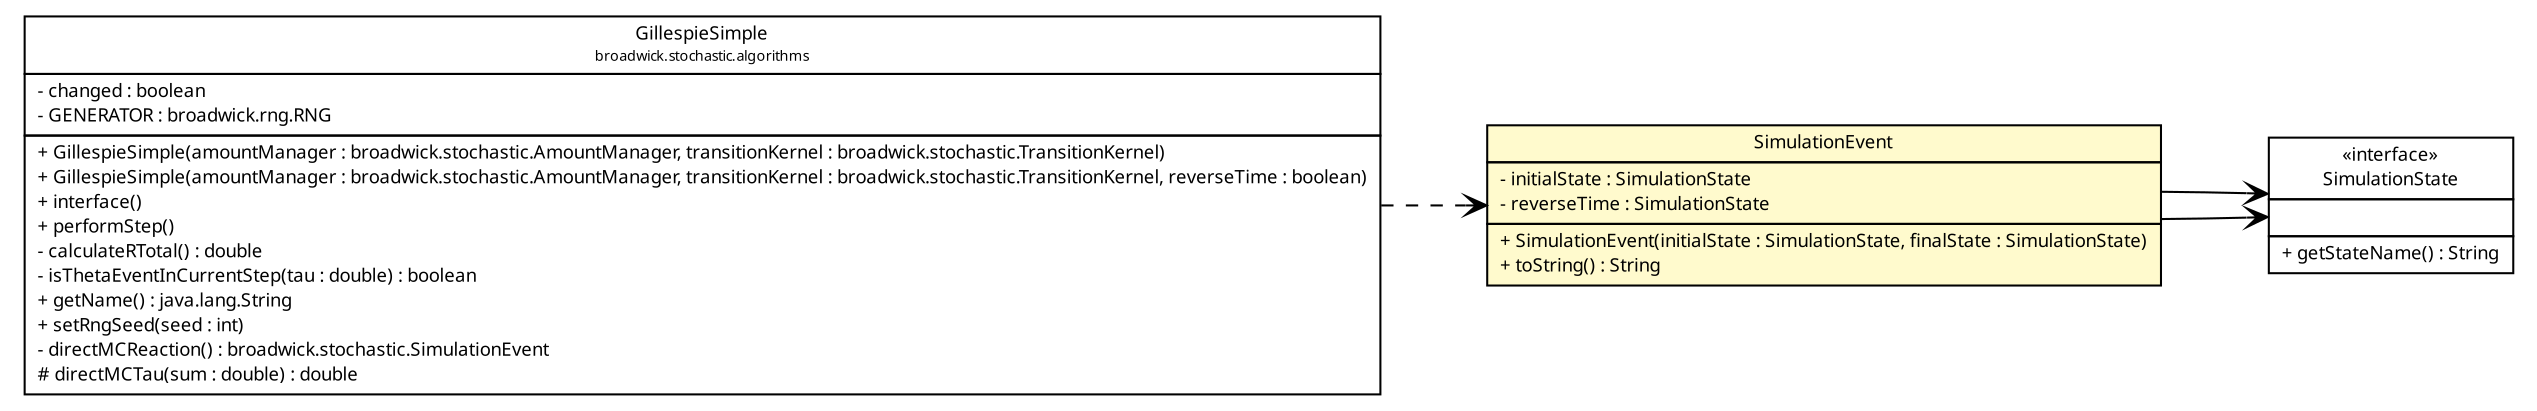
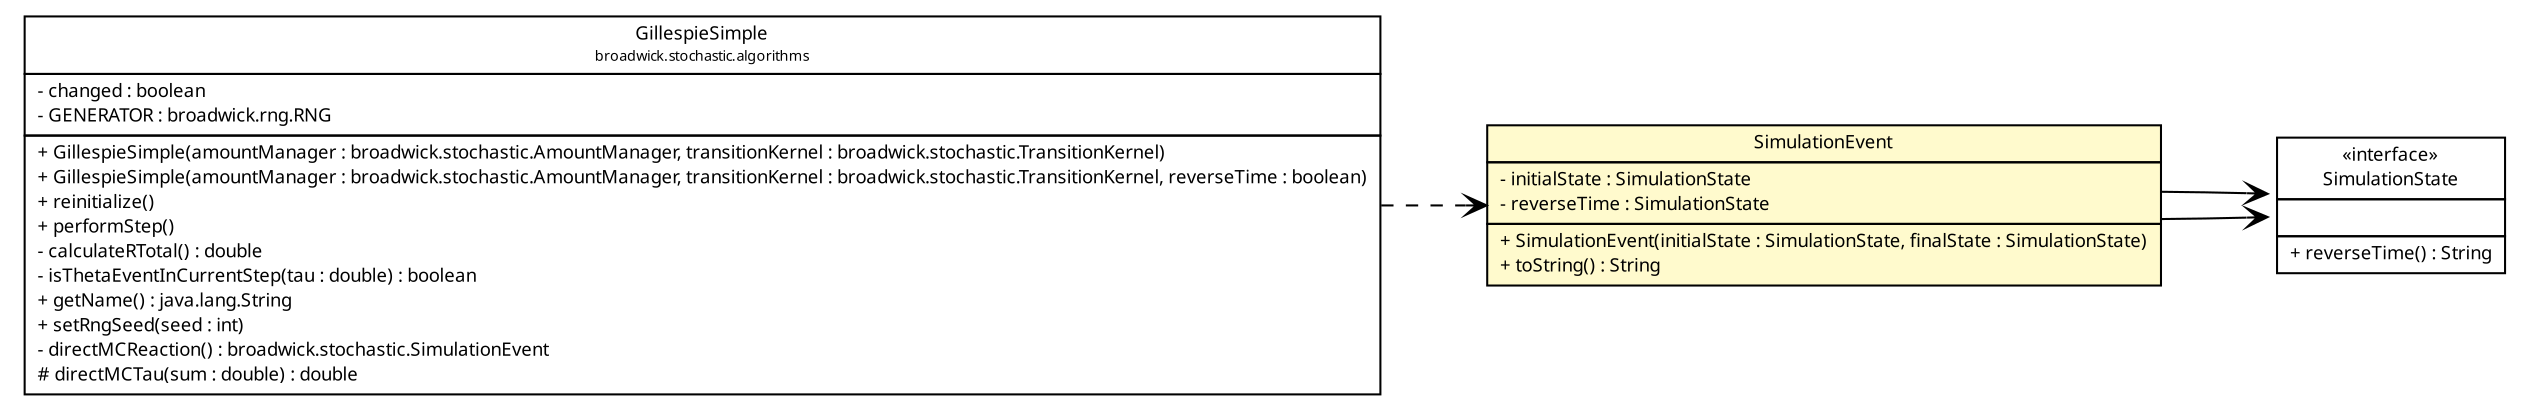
node "GillespieSimple": text "+ interface()" -> "+ reinitialize()"
node "SimulationState": text "+ getStateName() : String" -> "+ reverseTime() : String"
